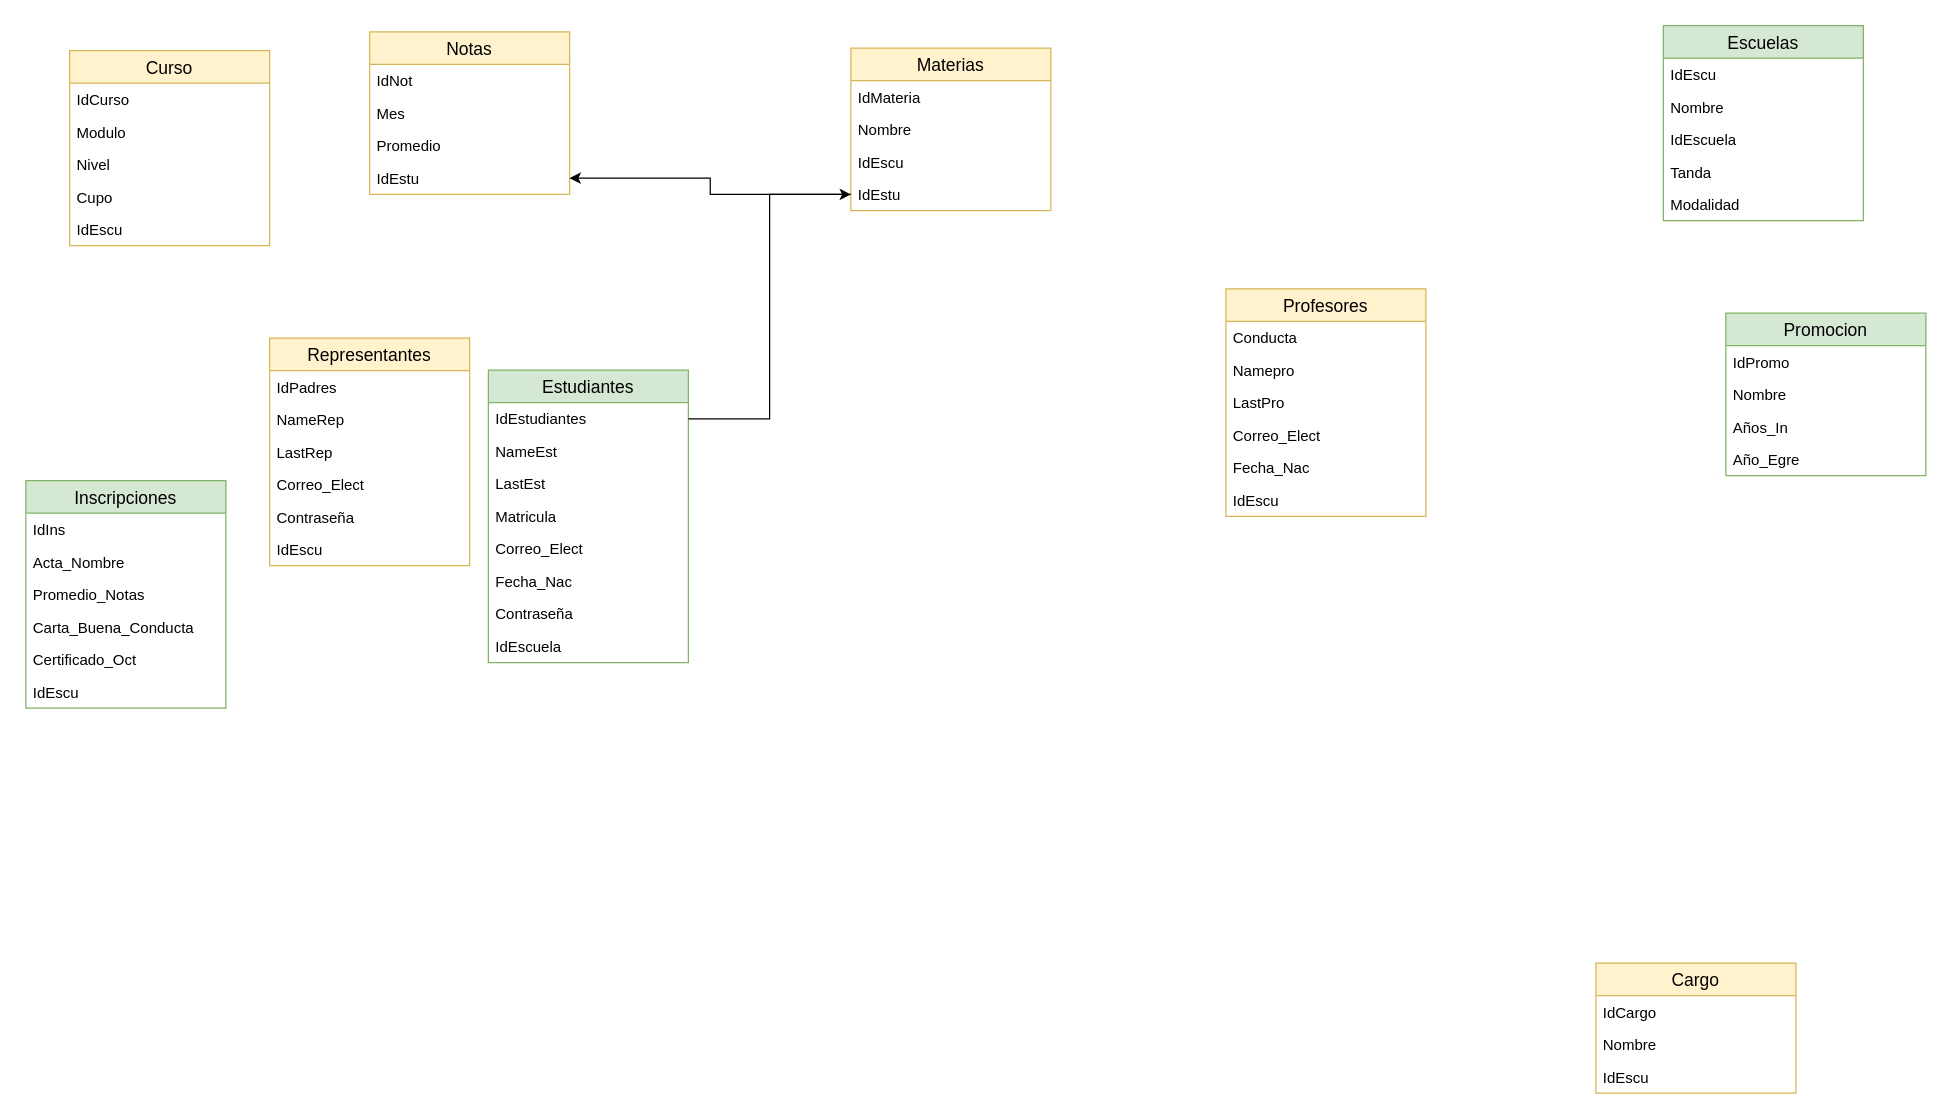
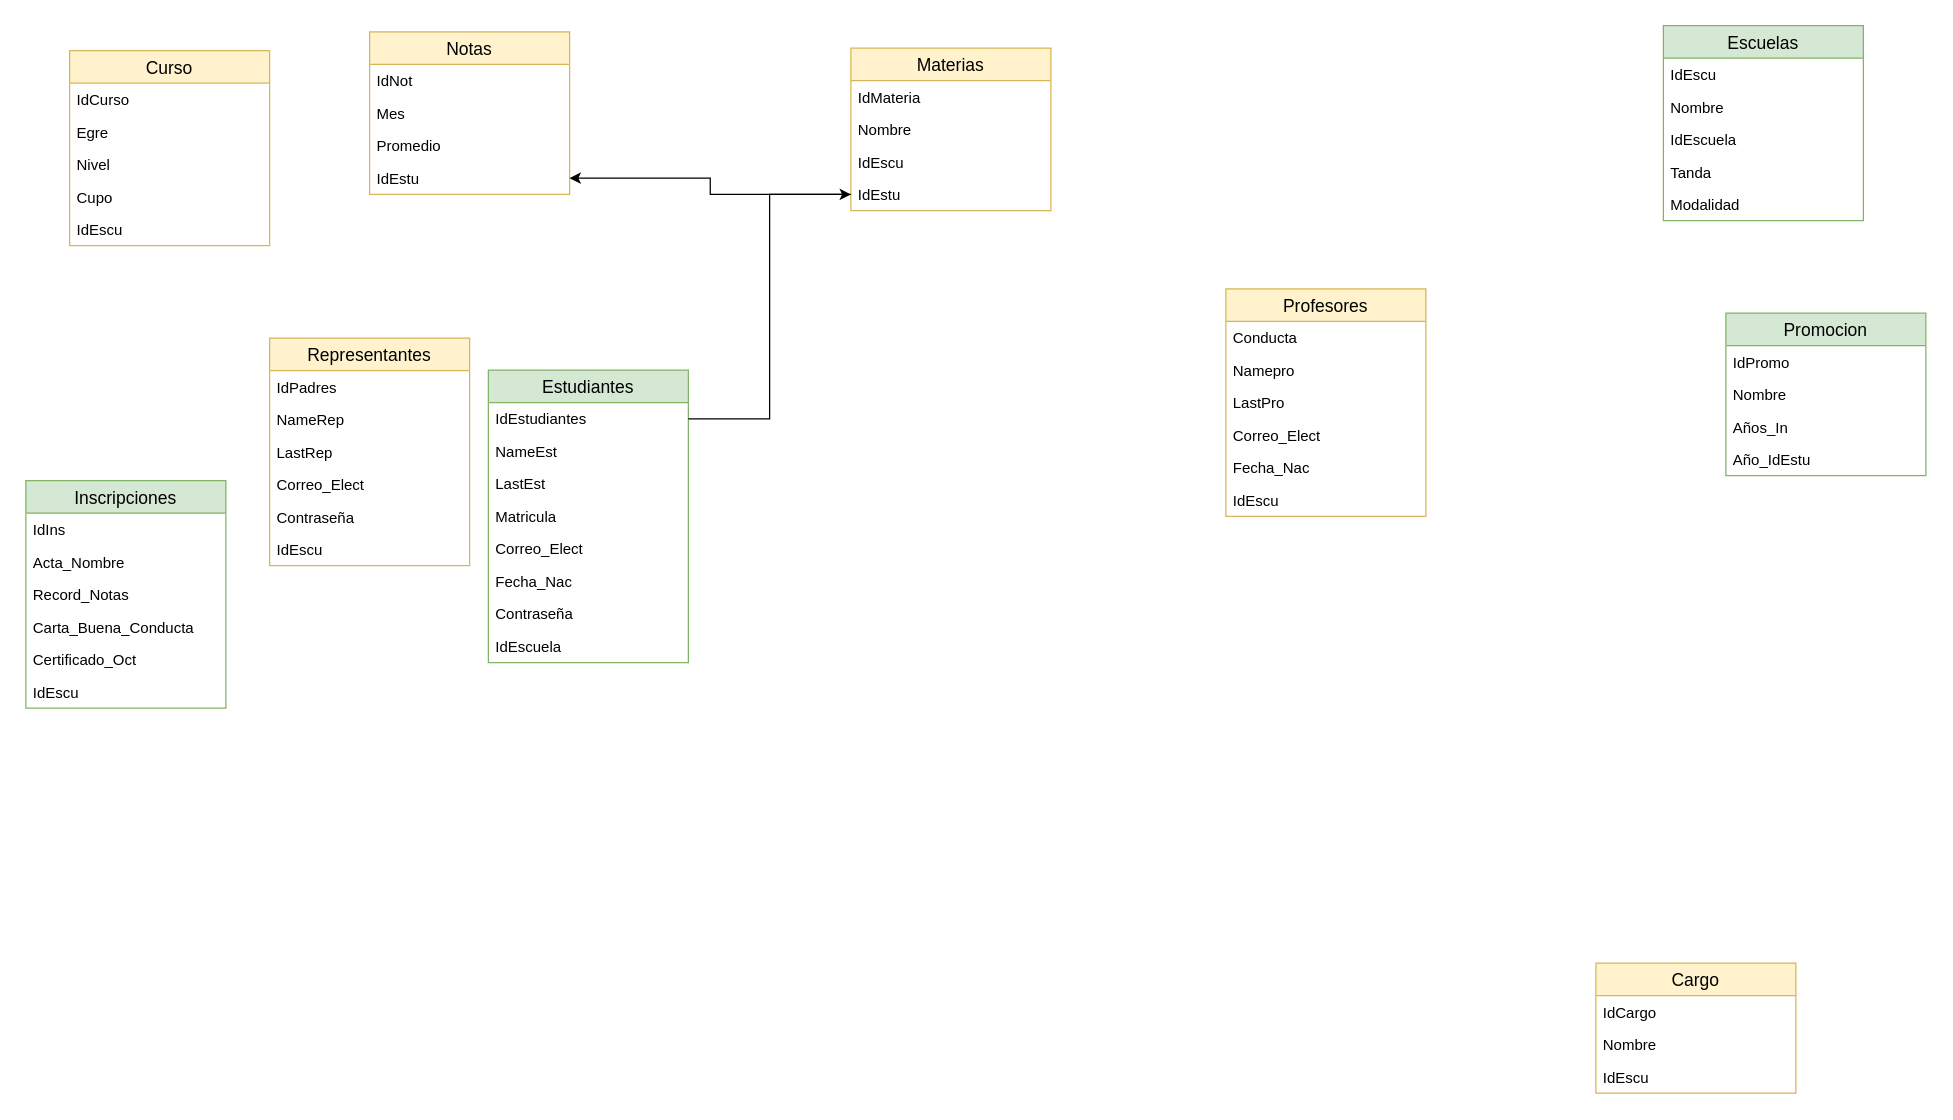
node "Modulo": label "Modulo" -> "Egre"
node "Año_Egre": label "Año_Egre" -> "Año_IdEstu"
node "Promedio_Notas": label "Promedio_Notas" -> "Record_Notas"
